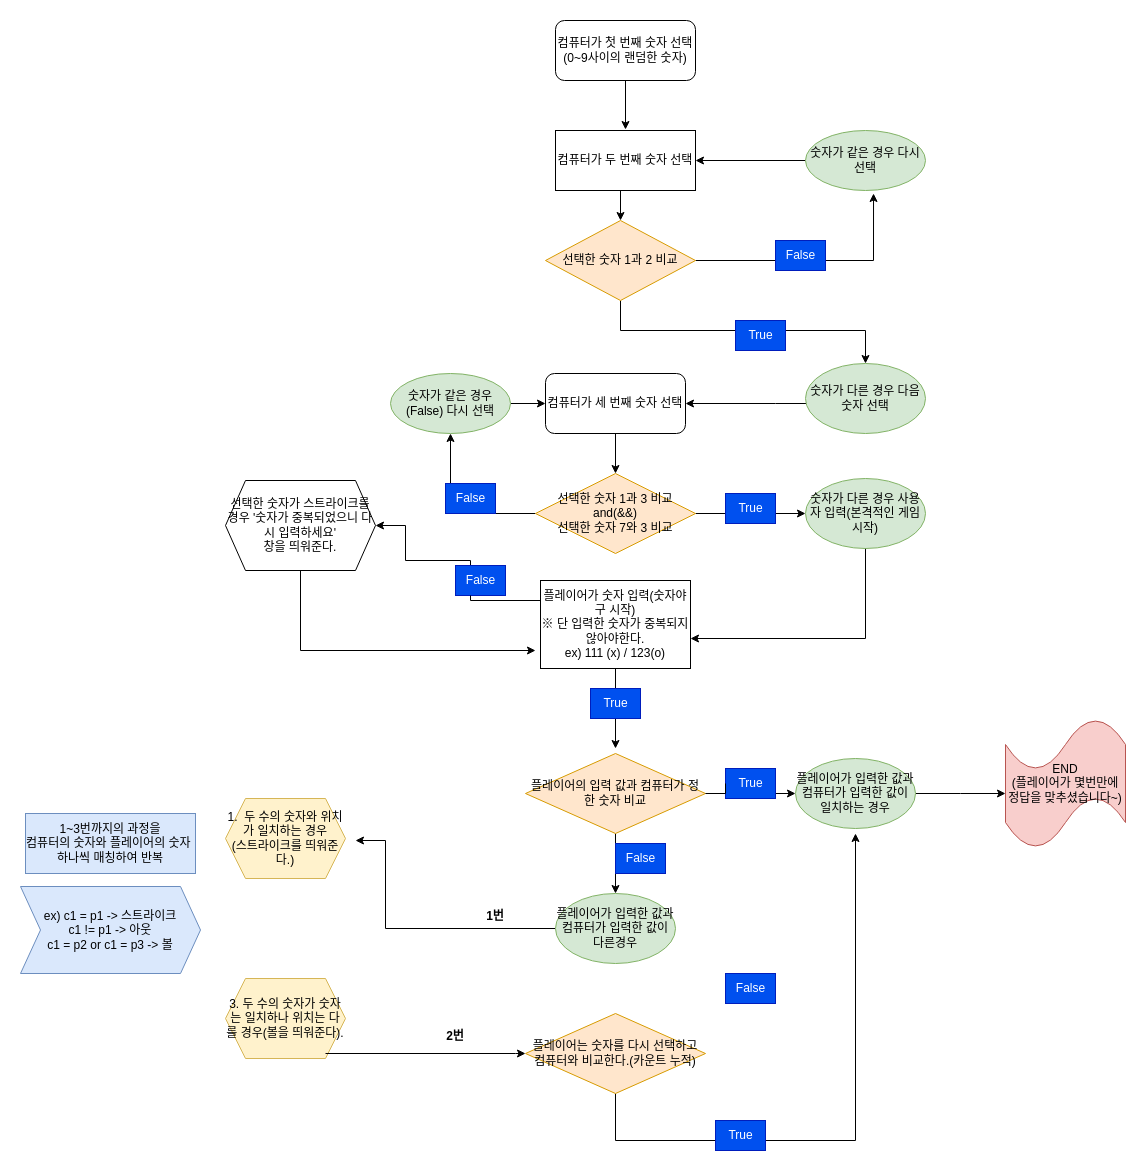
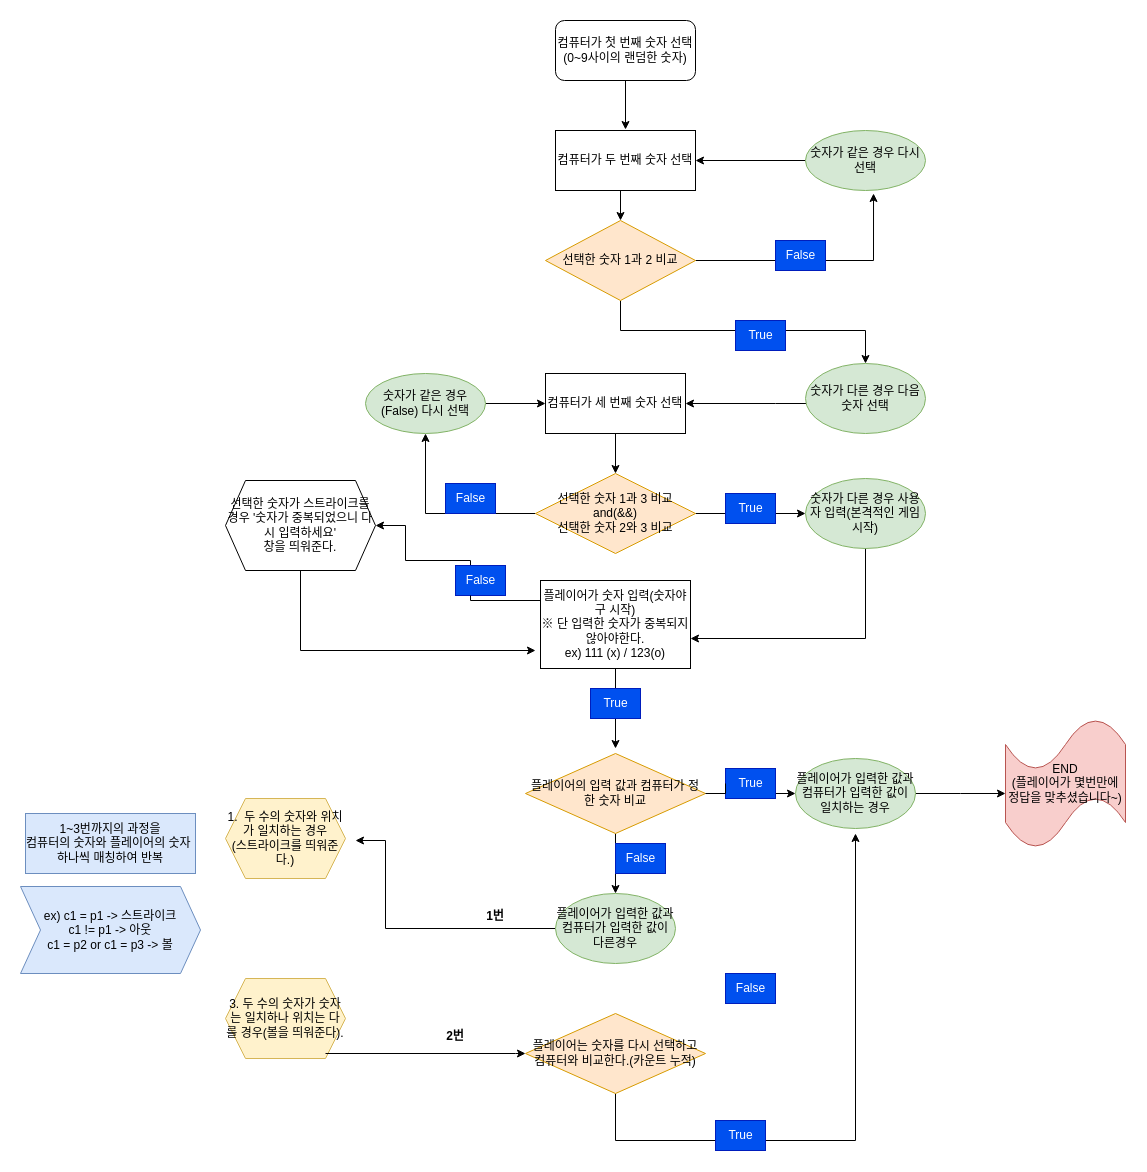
node "숫자가 같은 경우(False) 다시 선택": moved (451, 404) -> (426, 404)
node "컴퓨터가 세 번째 숫자 선택": shape rounded rectangle -> rectangle
node "선택한 숫자 1과 3 비교 and(&&) 선택한 숫자 7와 3 비교": label "선택한 숫자 1과 3 비교 and(&&) 선택한 숫자 7와 3 비교" -> "선택한 숫자 1과 3 비교 and(&&) 선택한 숫자 2와 3 비교"
